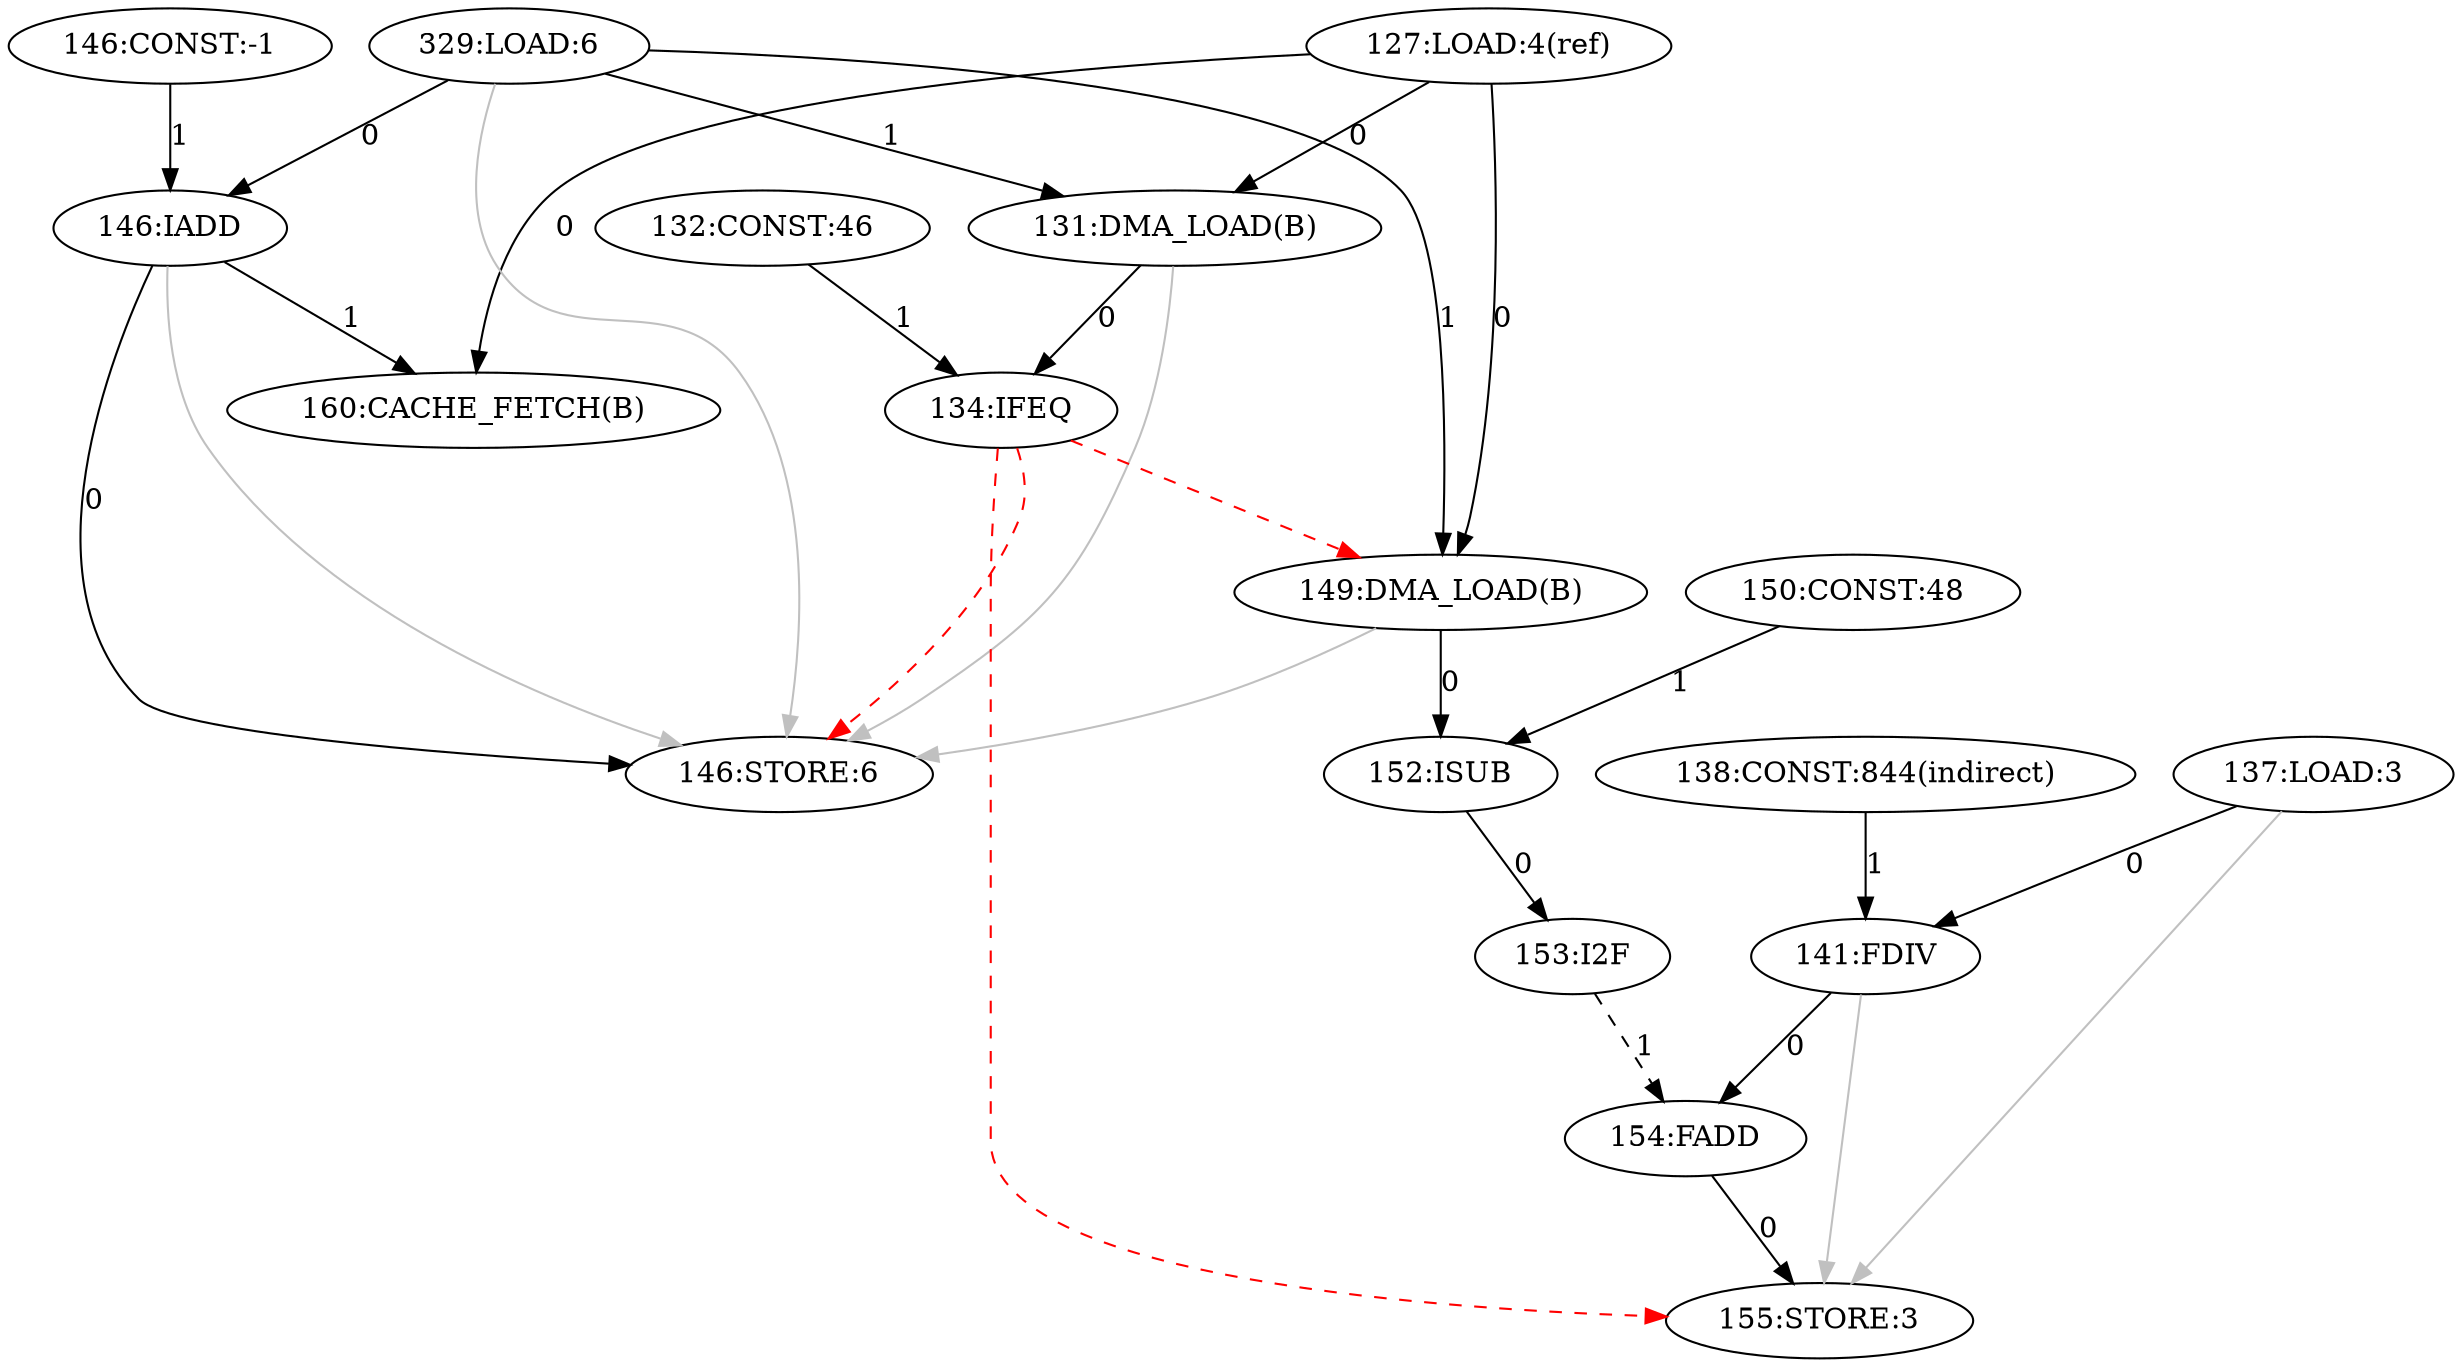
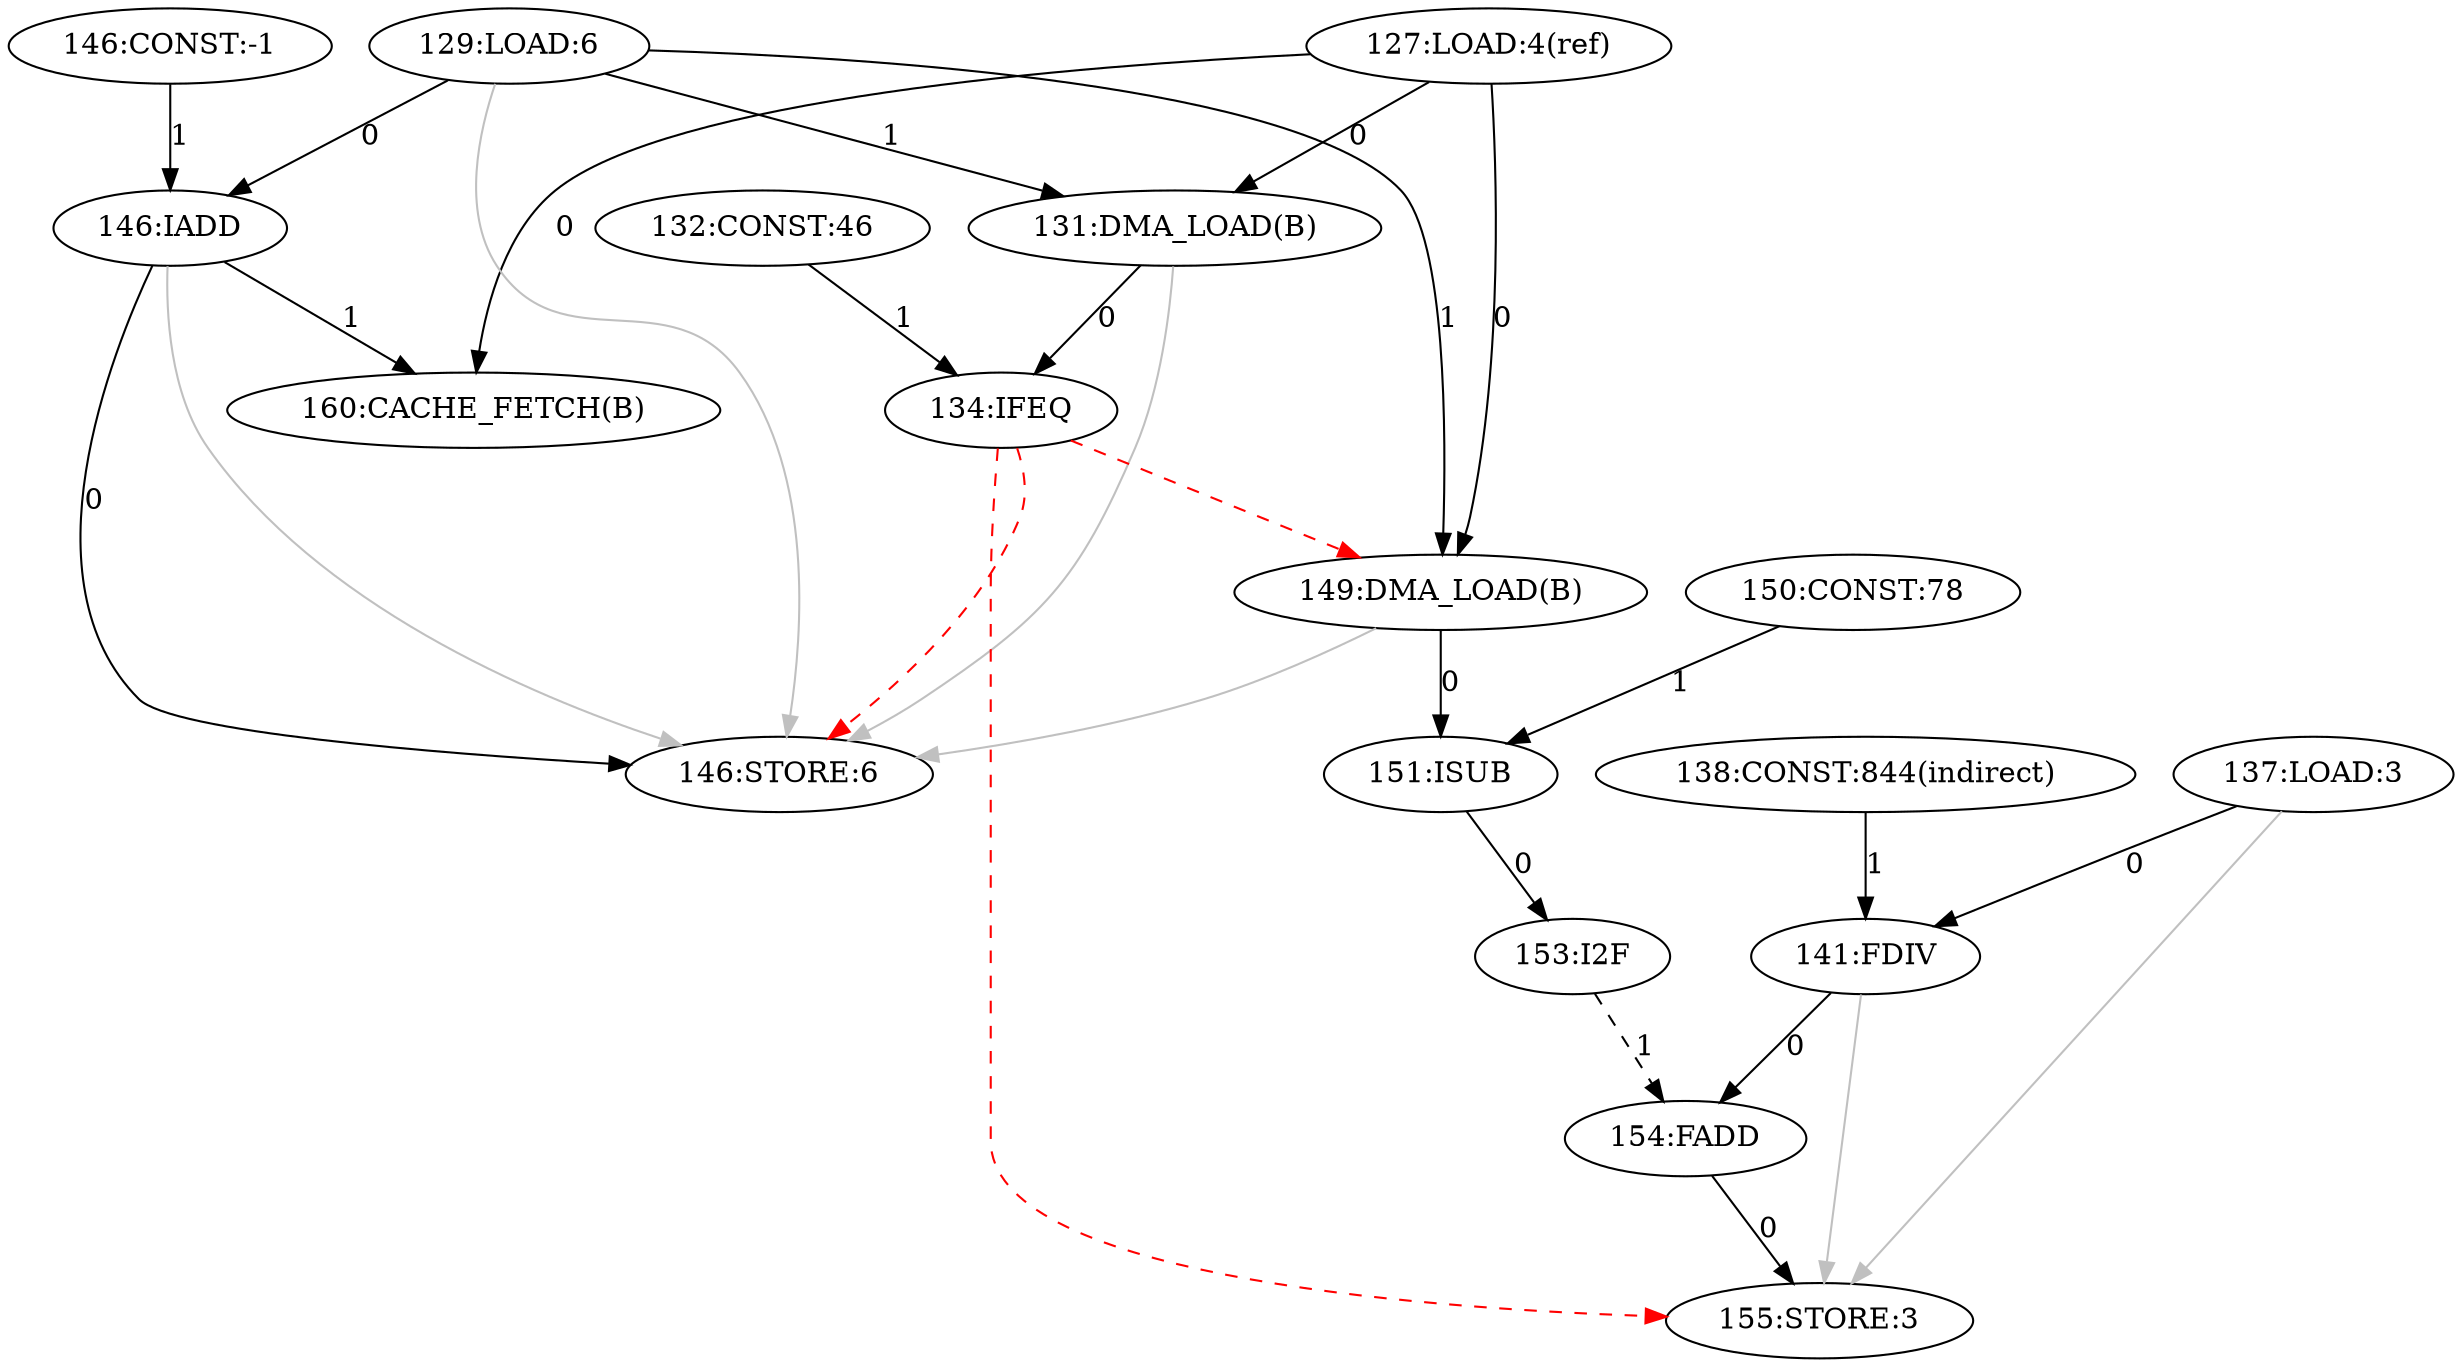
node "329:LOAD:6": label "329:LOAD:6" -> "129:LOAD:6"
node "150:CONST:48": label "150:CONST:48" -> "150:CONST:78"
node "152:ISUB": label "152:ISUB" -> "151:ISUB"
